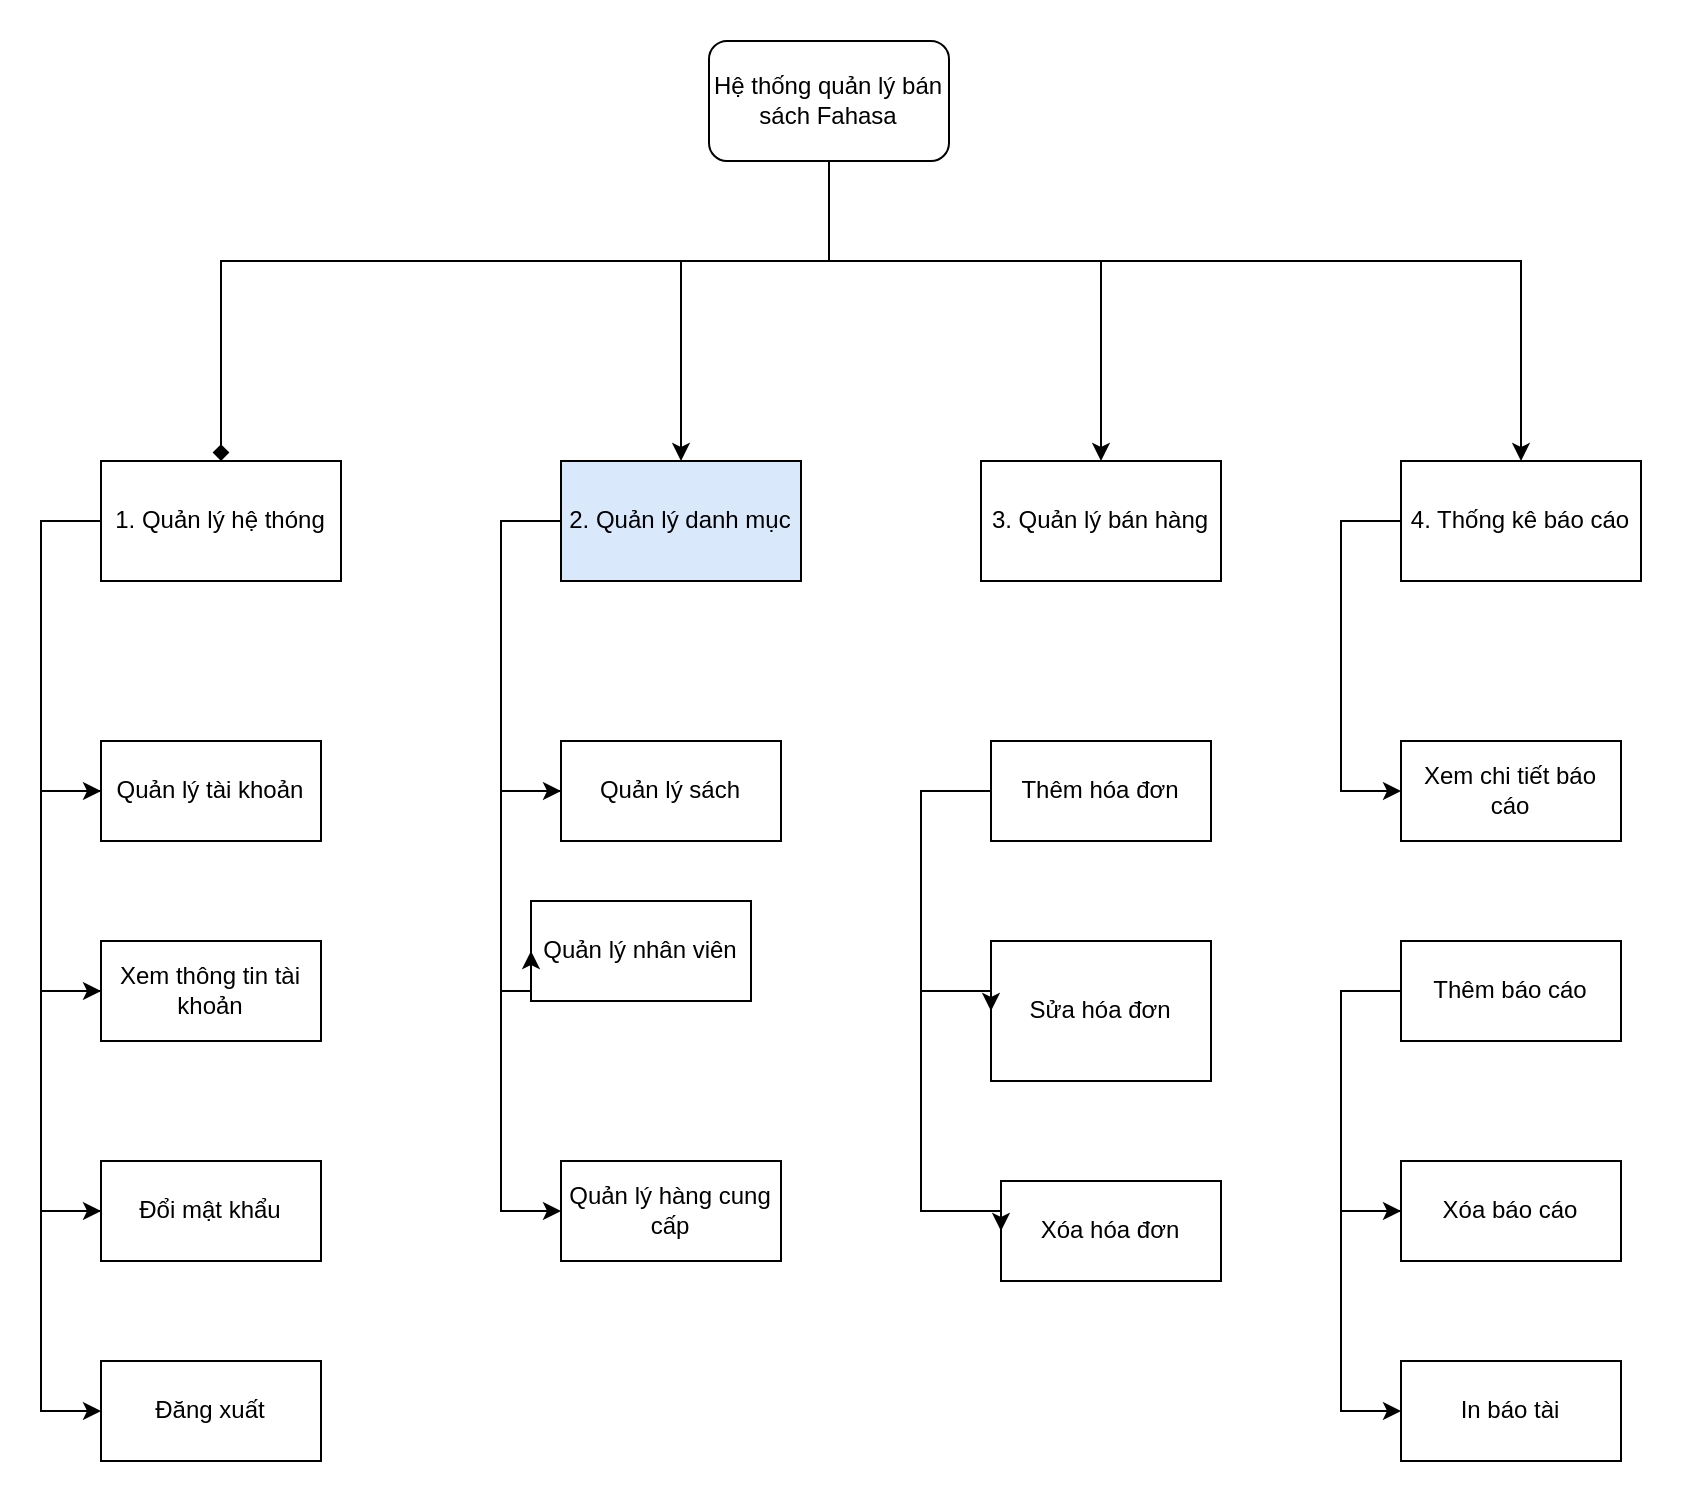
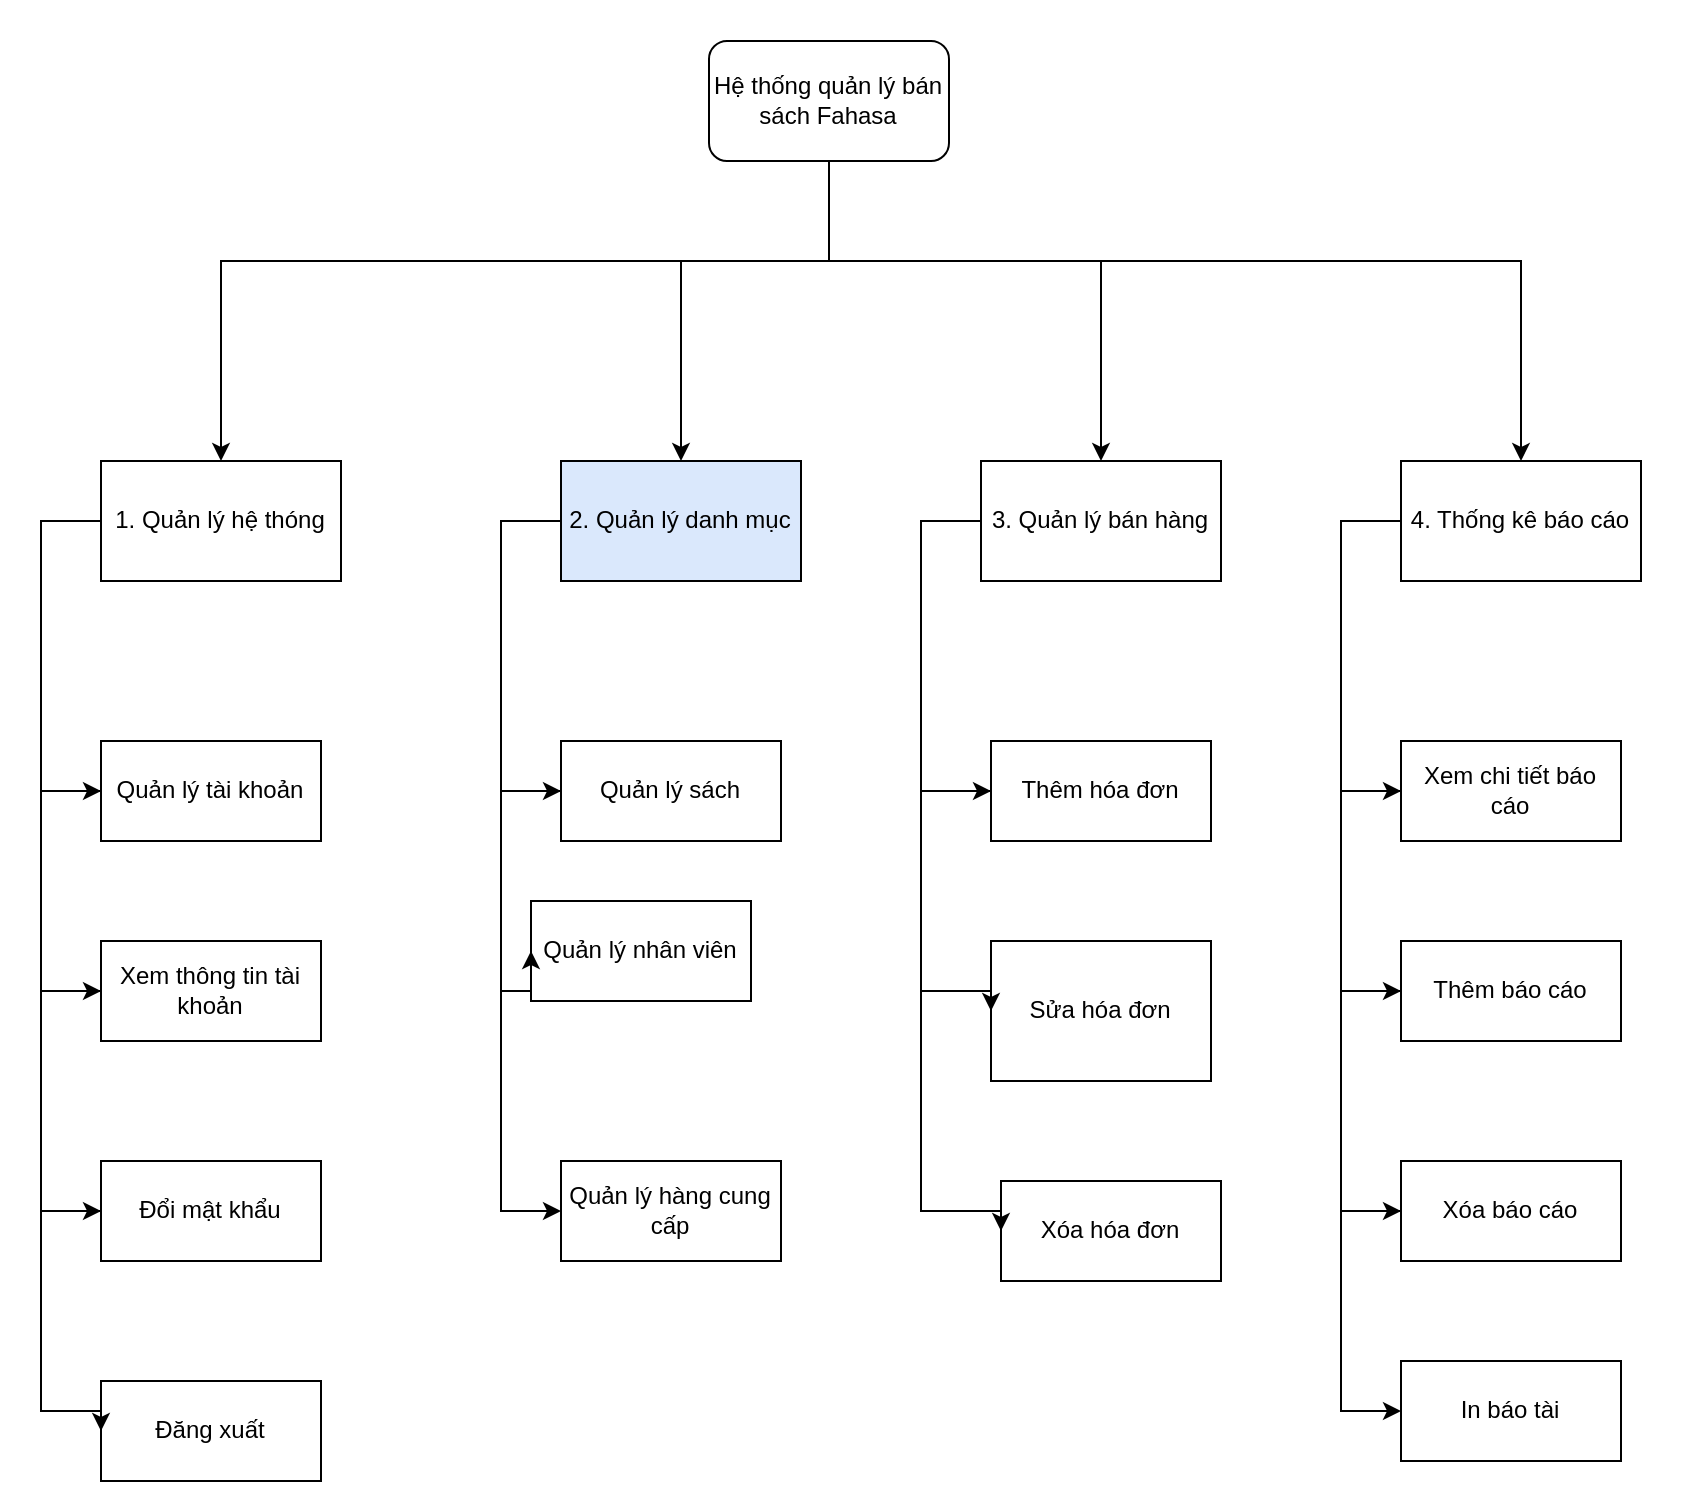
edge "Hệ thống quản lý bán sách Fahasa" -> "1. Quản lý hệ thóng": arrowhead diamond -> classic
edge "3. Quản lý bán hàng" -> "Thêm hóa đơn": added
edge "Xem chi tiết báo cáo" -> "Thêm báo cáo": added
node "Đăng xuất": moved (211, 1411) -> (211, 1431)
